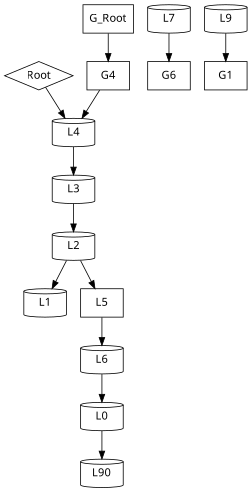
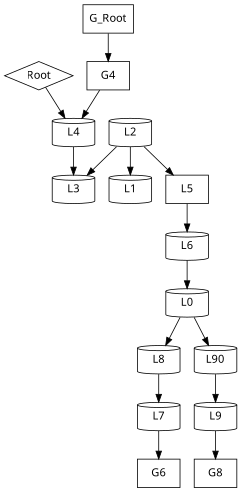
node "G1": label "G1" -> "G8"
edge "L3" -> "L2": reversed
node "L8": added
edge "L90" -> "L9": added
